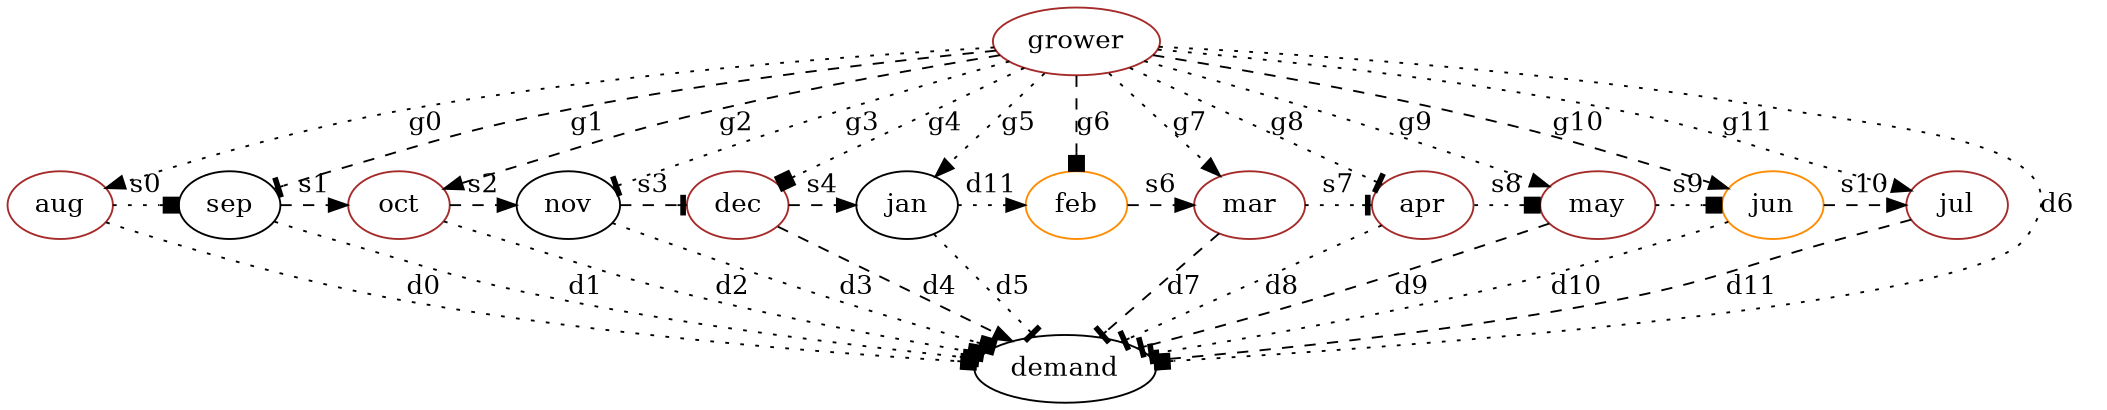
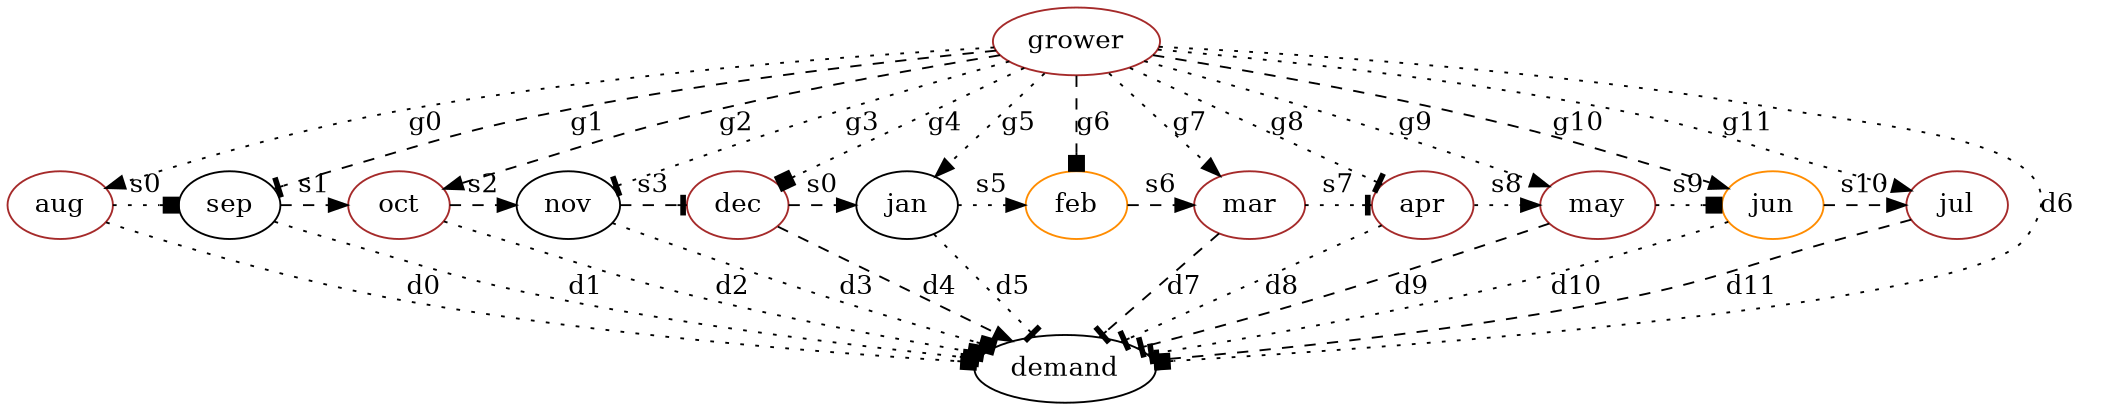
edge "dec" -> "jan": label "s4" -> "s0"
edge "jan" -> "feb": label "d11" -> "s5"
edge "apr" -> "may": arrowhead box -> normal
